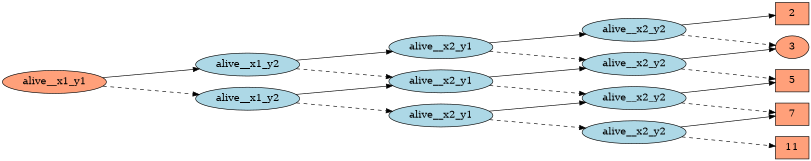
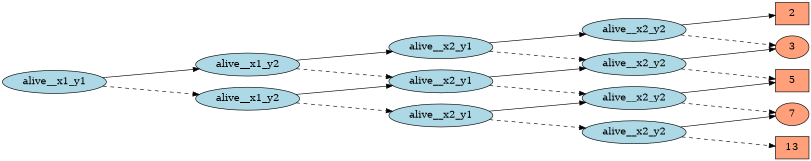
node "alive__x1_y1": fillcolor lightsalmon -> lightblue
node "7": shape box -> ellipse
node "11": label "11" -> "13"
